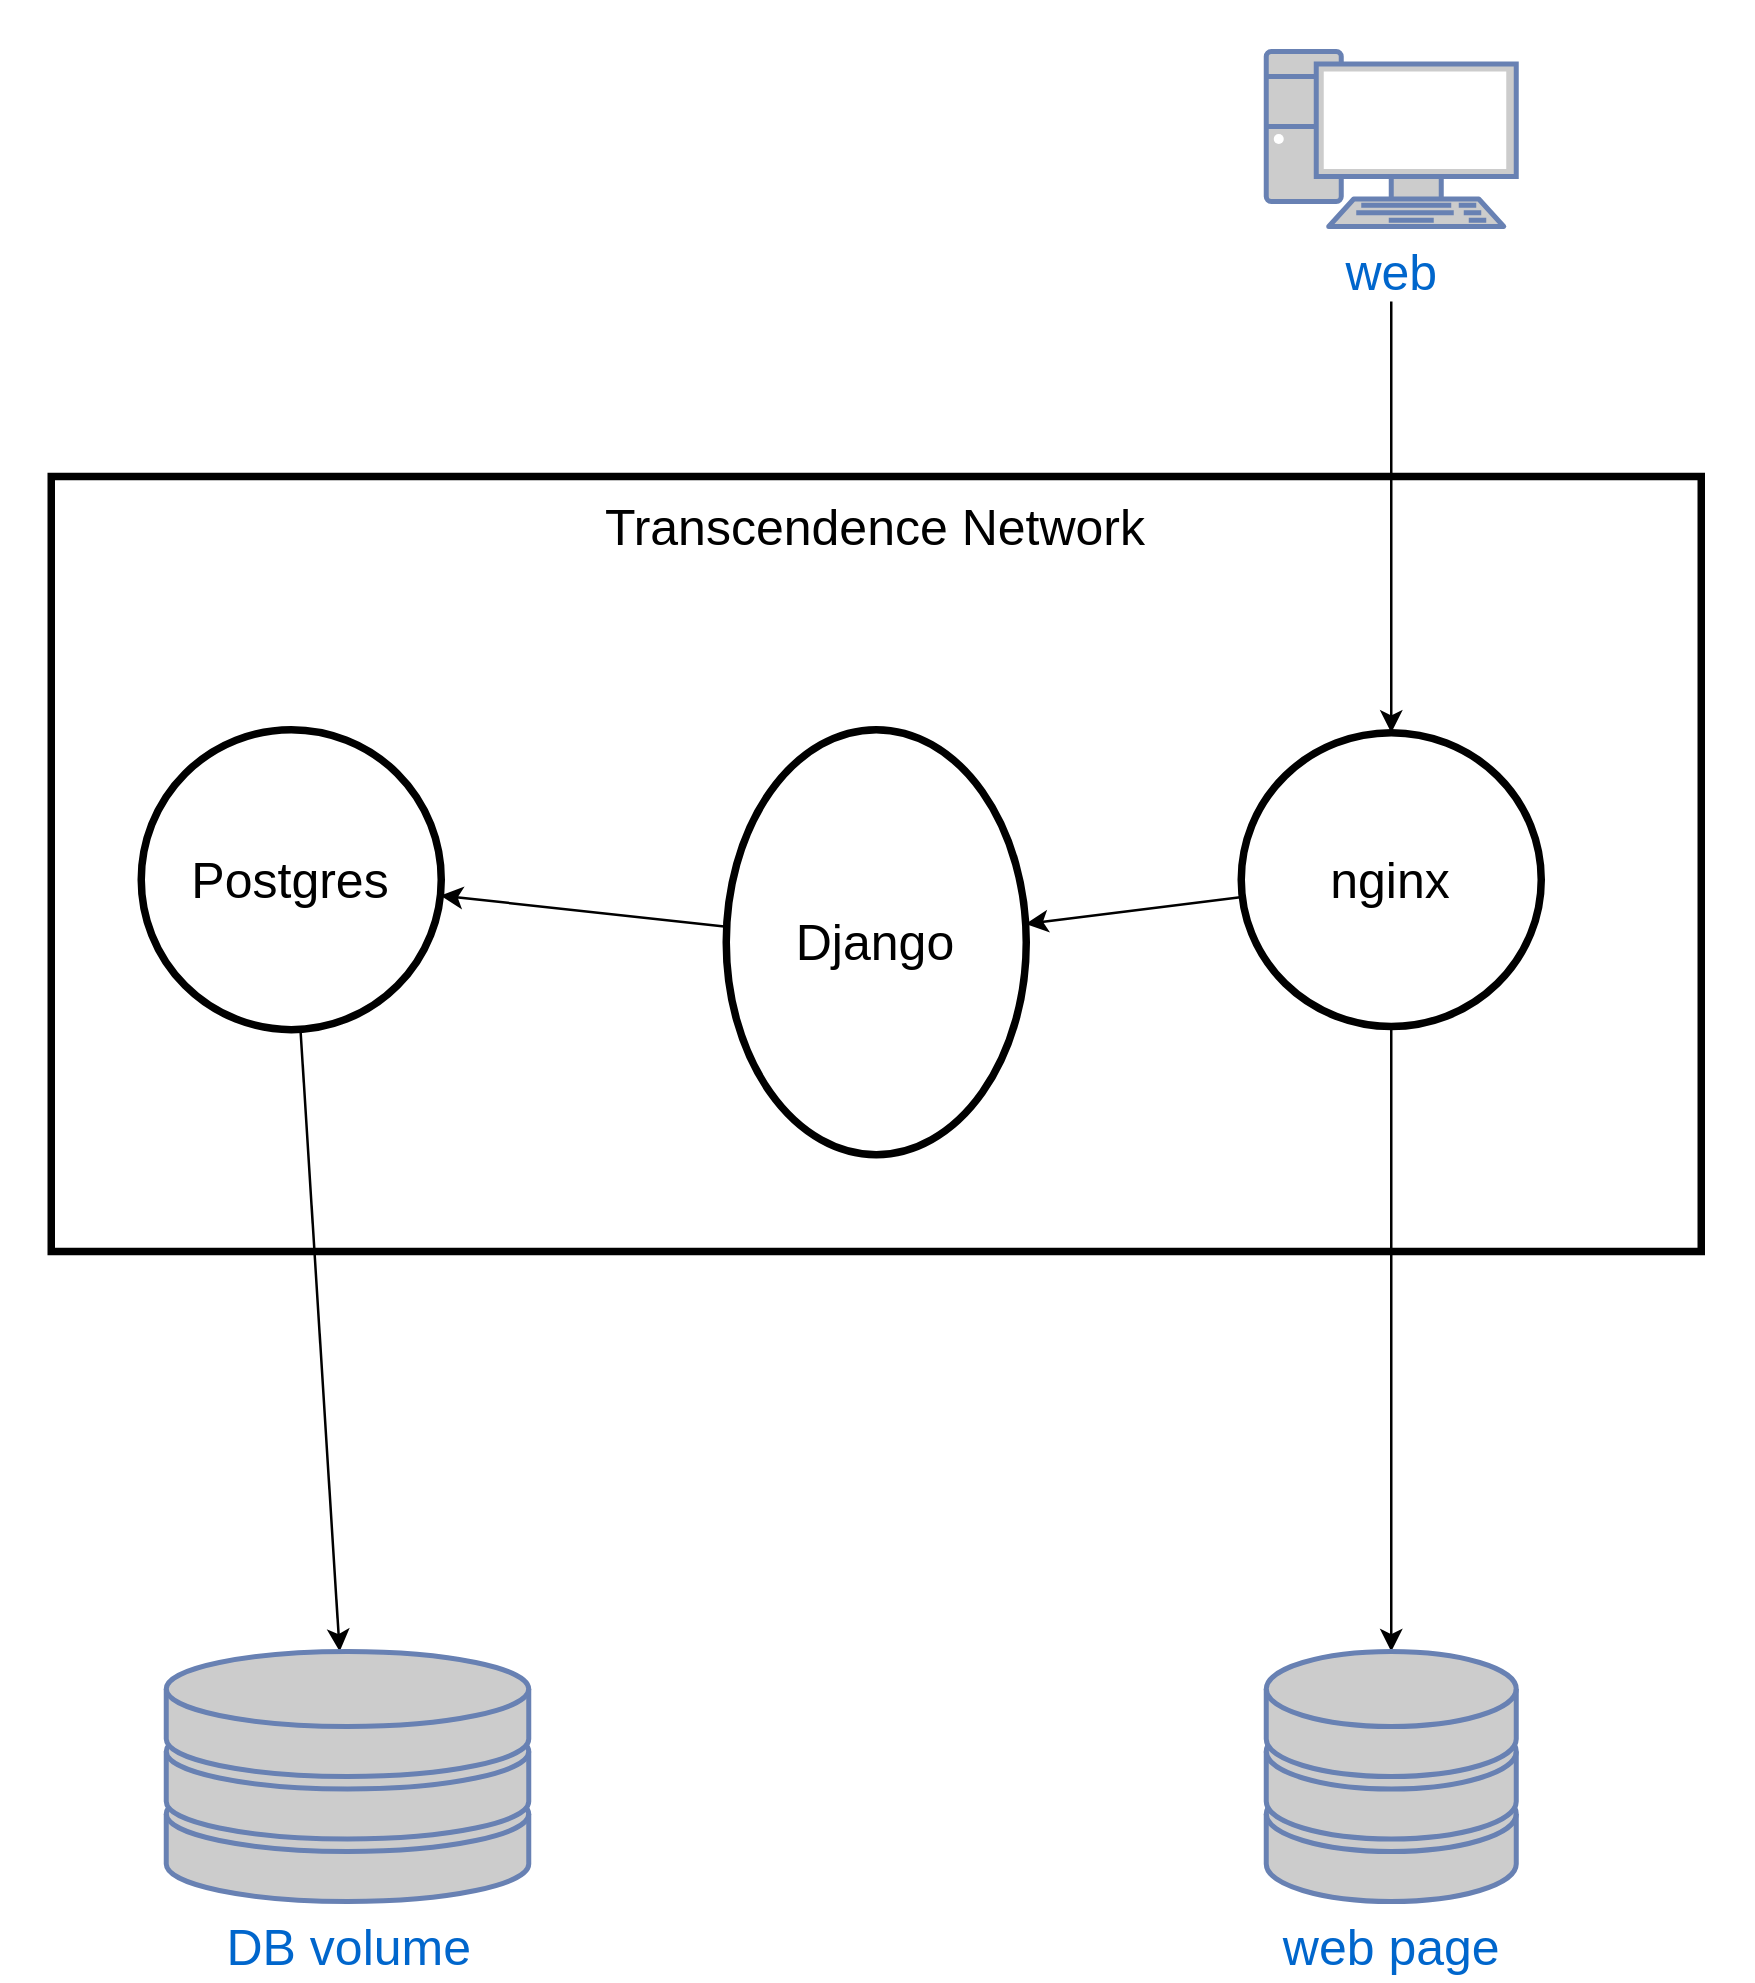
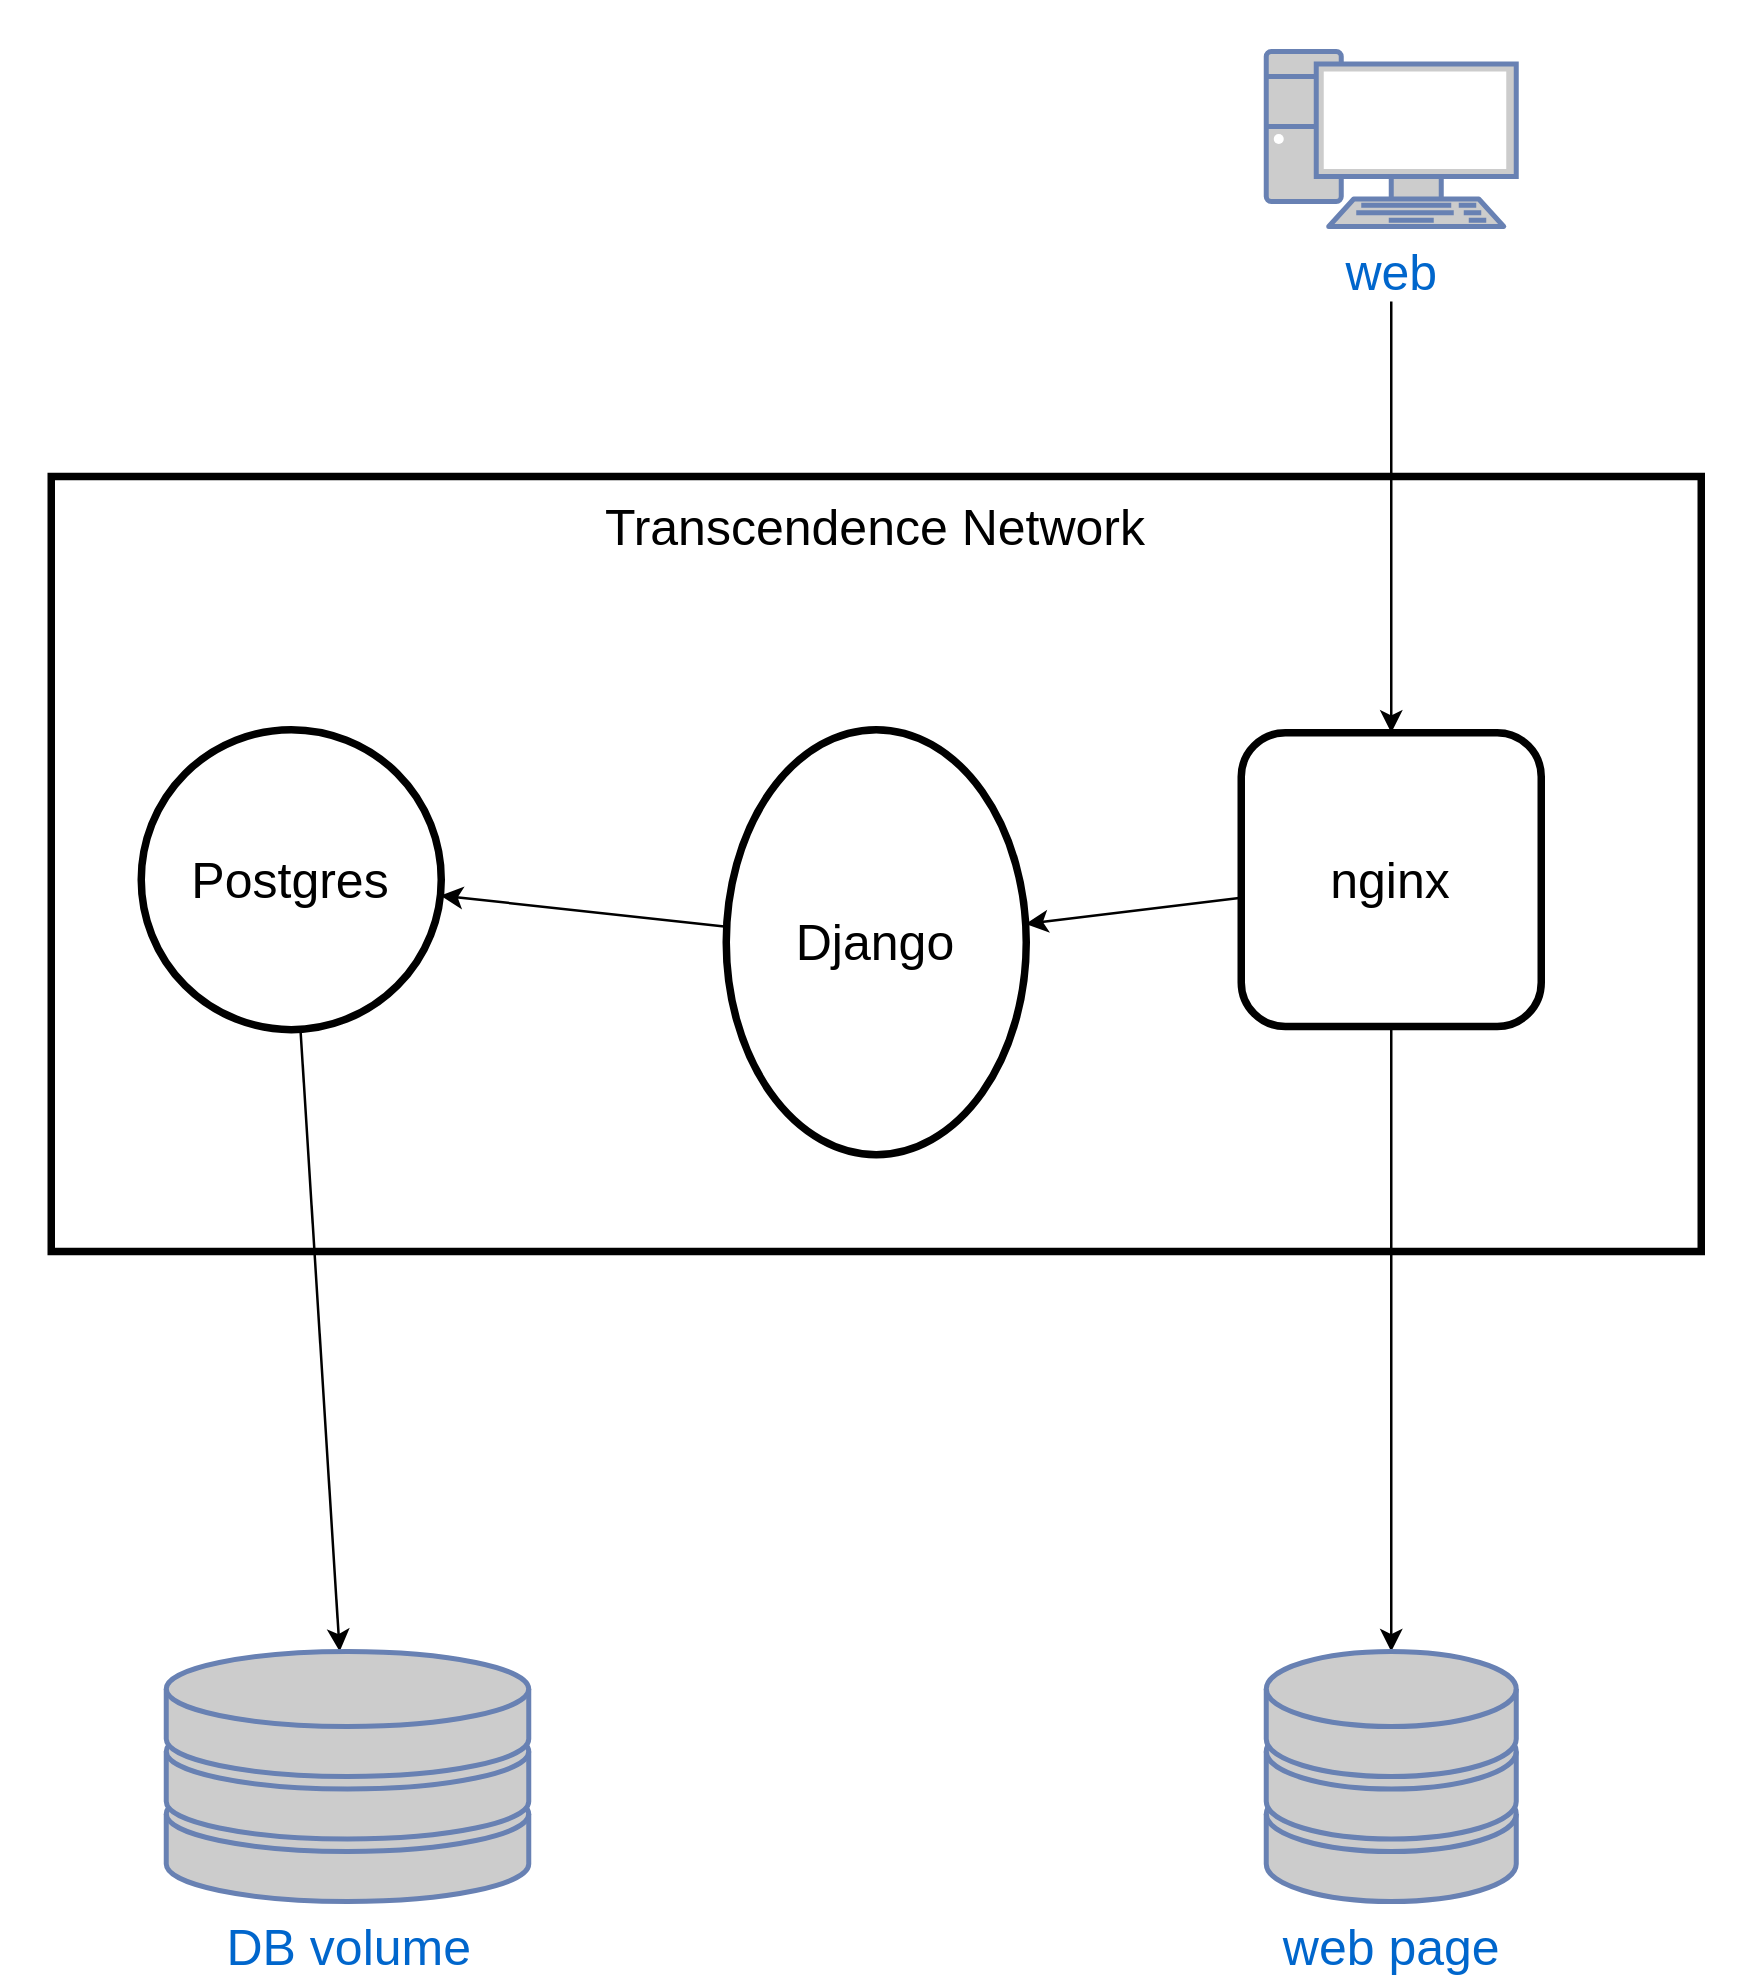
node "nginx": shape ellipse -> rounded rectangle
